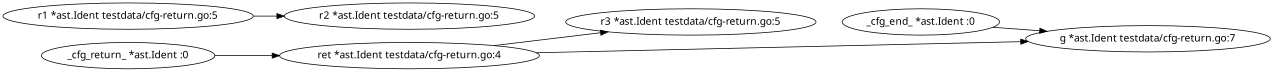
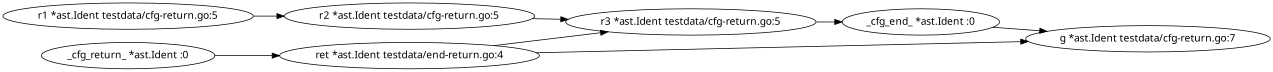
edge "r2 *ast.Ident testdata/cfg-return.go:5" -> "r3 *ast.Ident testdata/cfg-return.go:5": added
edge "r3 *ast.Ident testdata/cfg-return.go:5" -> "_cfg_end_ *ast.Ident :0": added
node "ret *ast.Ident testdata/cfg-return.go:4": label "ret *ast.Ident testdata/cfg-return.go:4" -> "ret *ast.Ident testdata/end-return.go:4"
